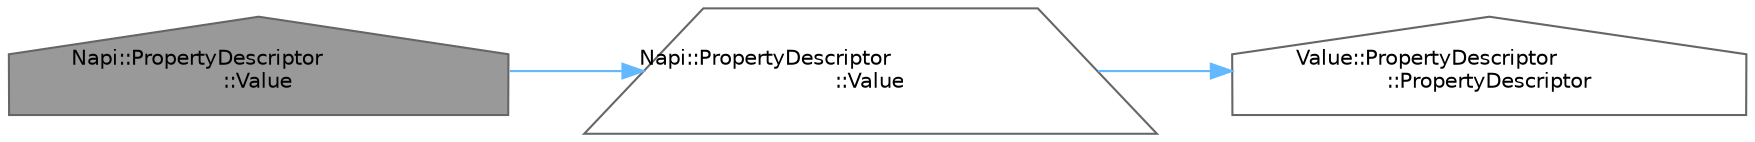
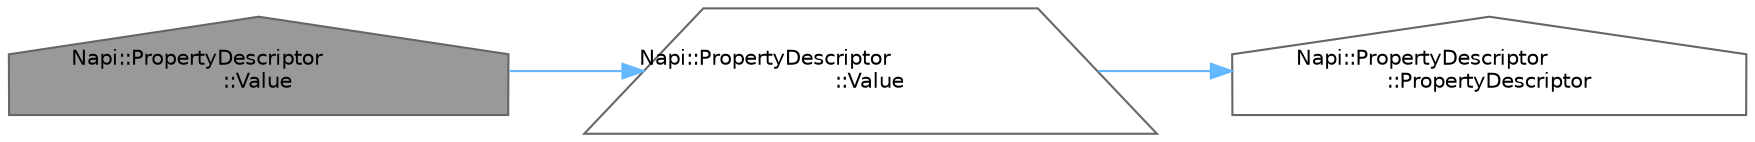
node "Value::PropertyDescriptor ::PropertyDescriptor": label "Value::PropertyDescriptor ::PropertyDescriptor" -> "Napi::PropertyDescriptor ::PropertyDescriptor"
